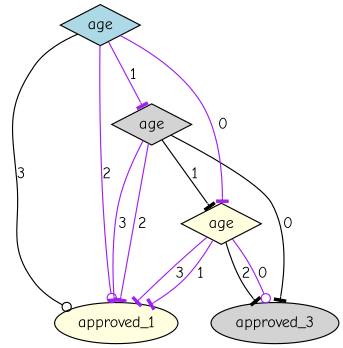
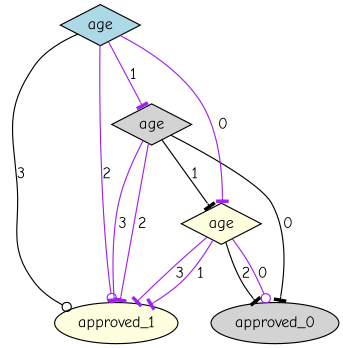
node "approved_3": label "approved_3" -> "approved_0"
